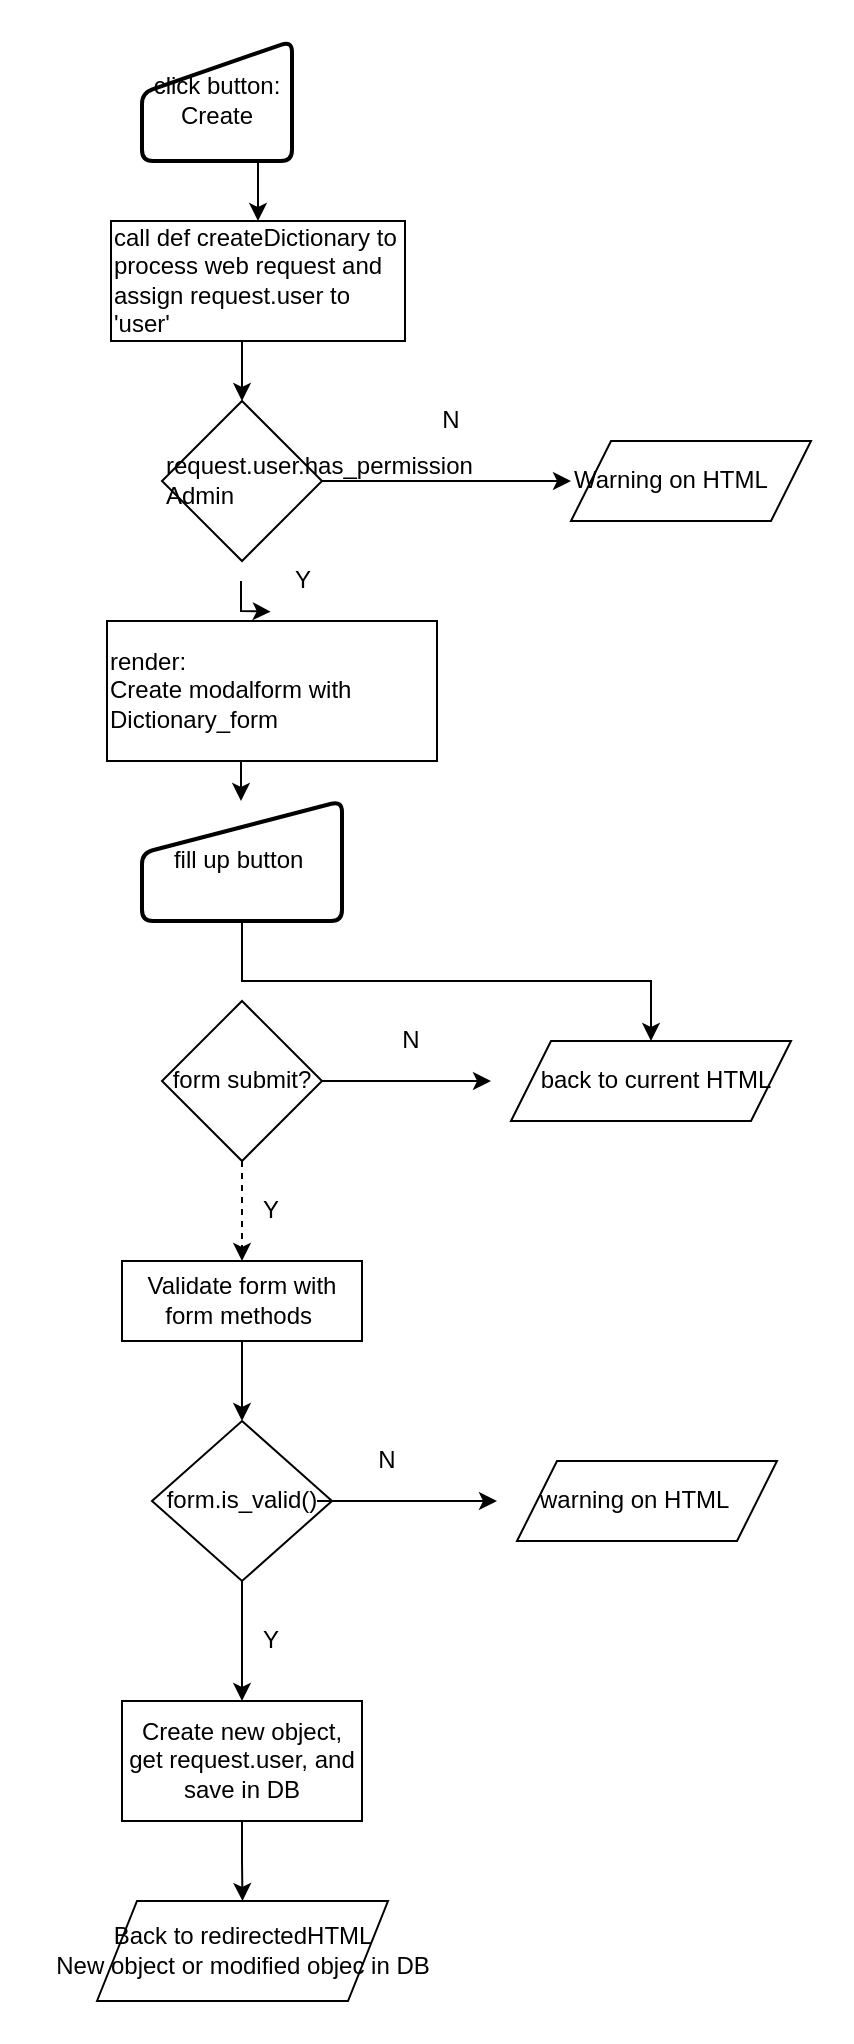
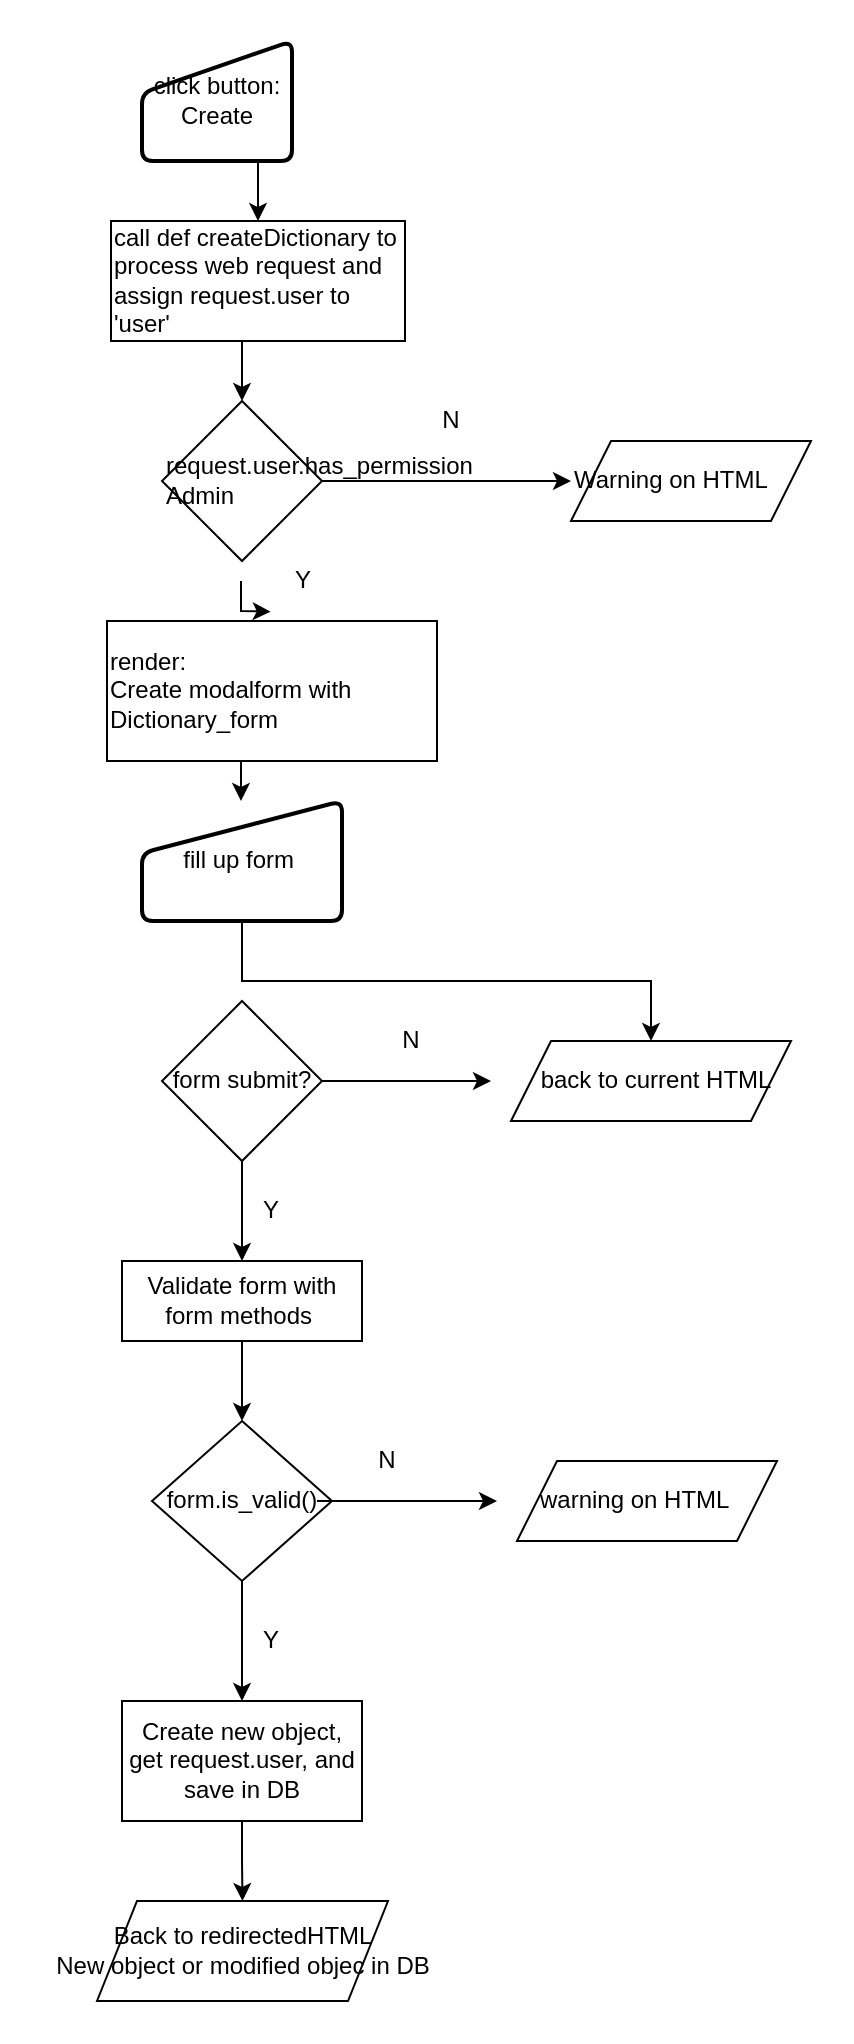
node "fill up button": label "fill up button" -> "fill up form"
edge "form submit?" -> "Validate form with form methods": style dashed -> solid
